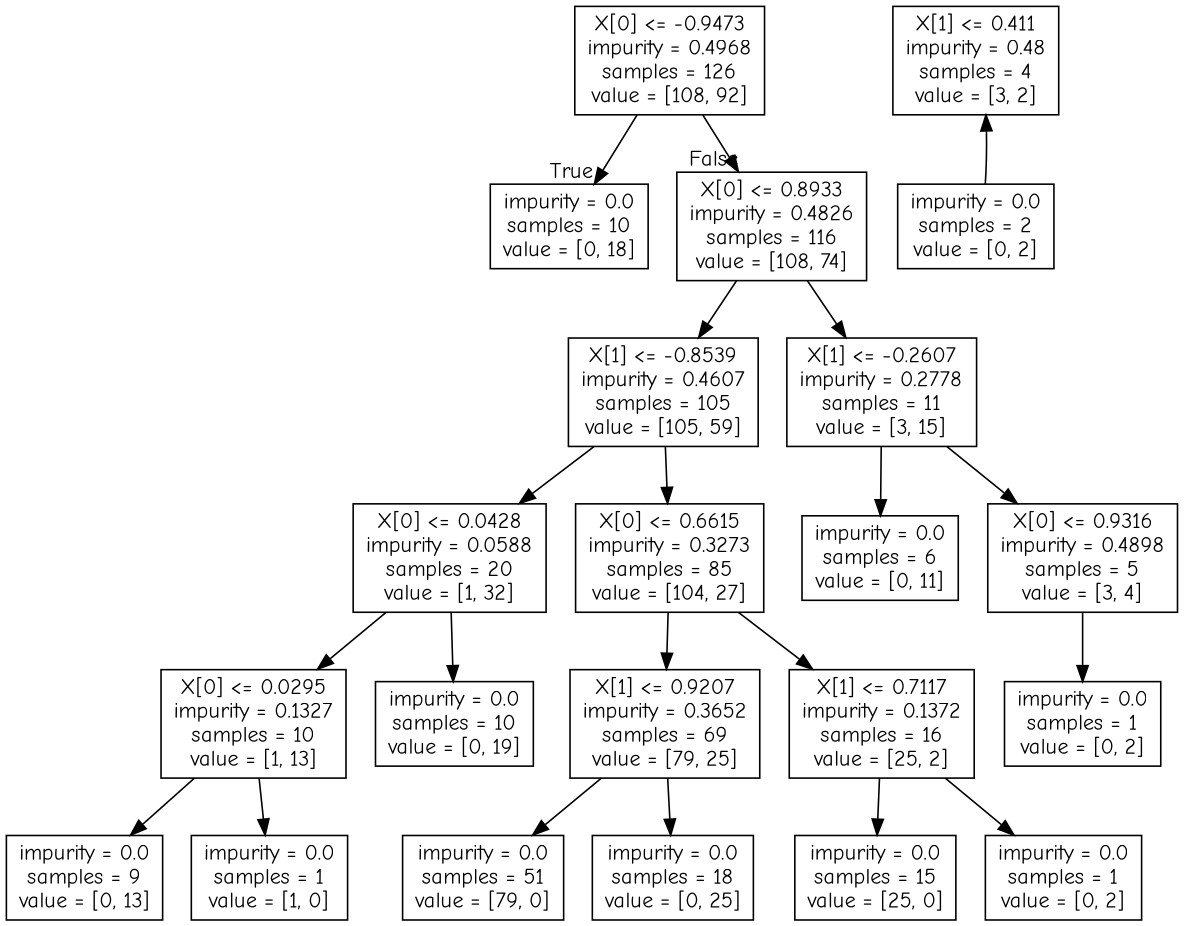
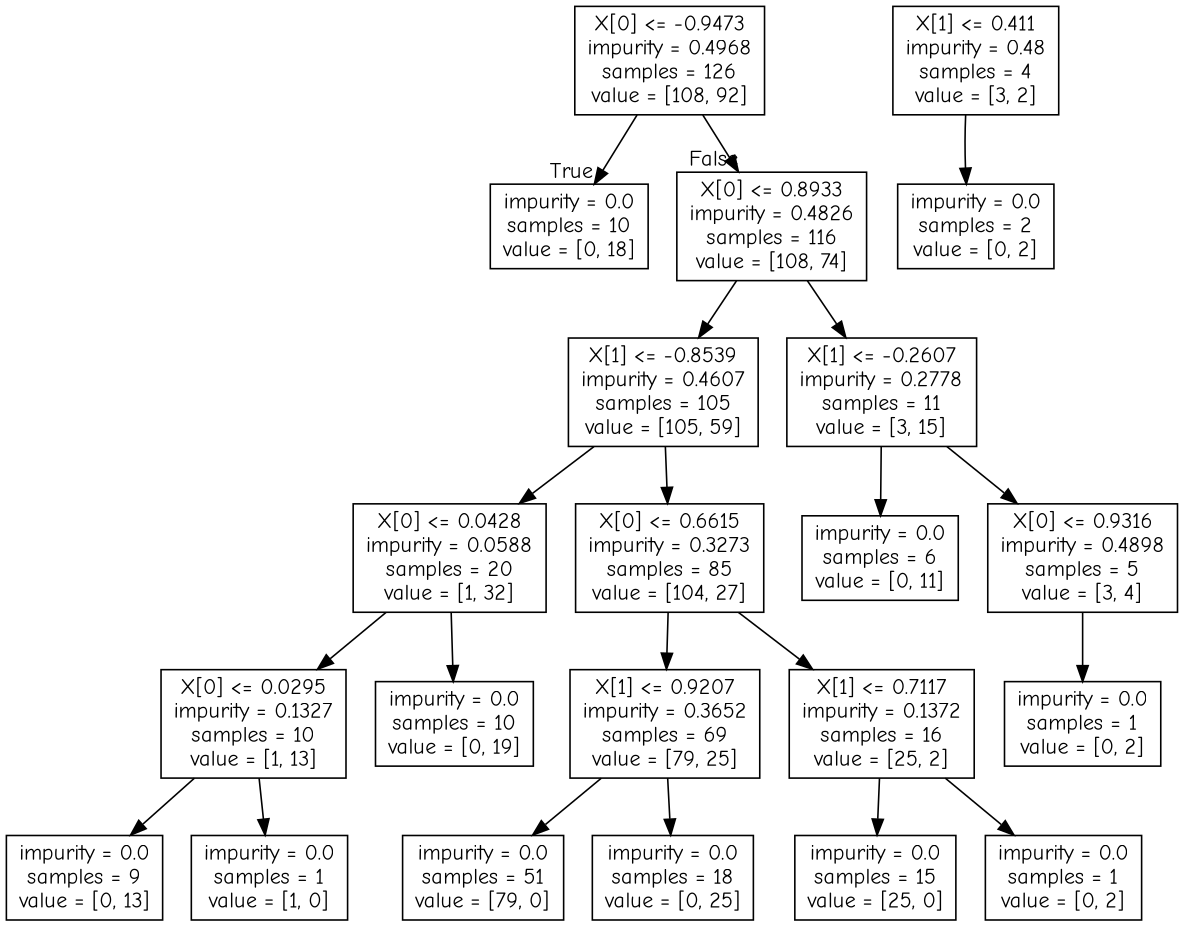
edge "impurity = 0.0 samples = 2 value = [0, 2]" -> "X[1] <= 0.411 impurity = 0.48 samples = 4 value = [3, 2]": reversed
